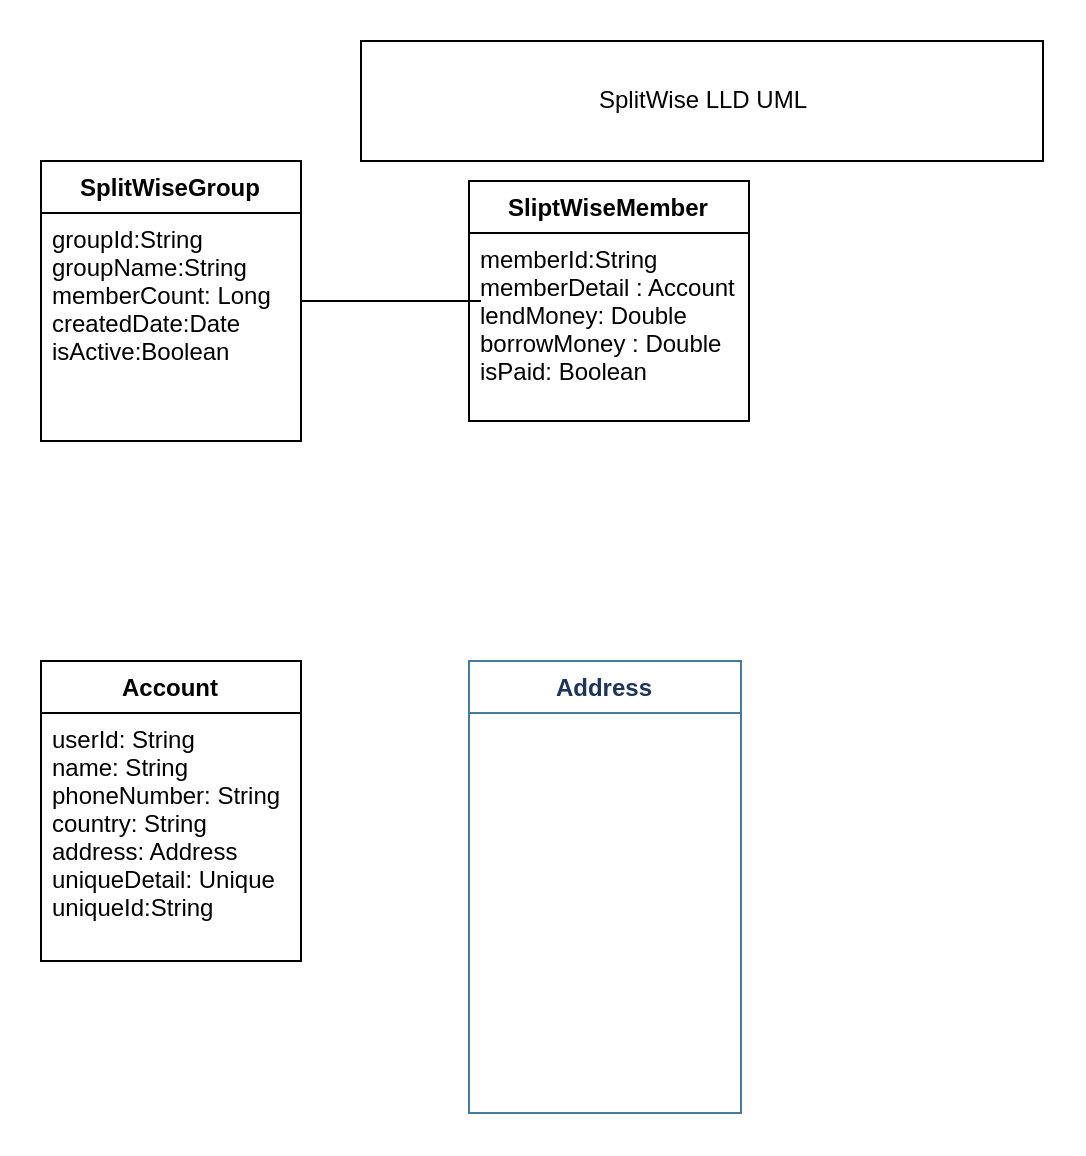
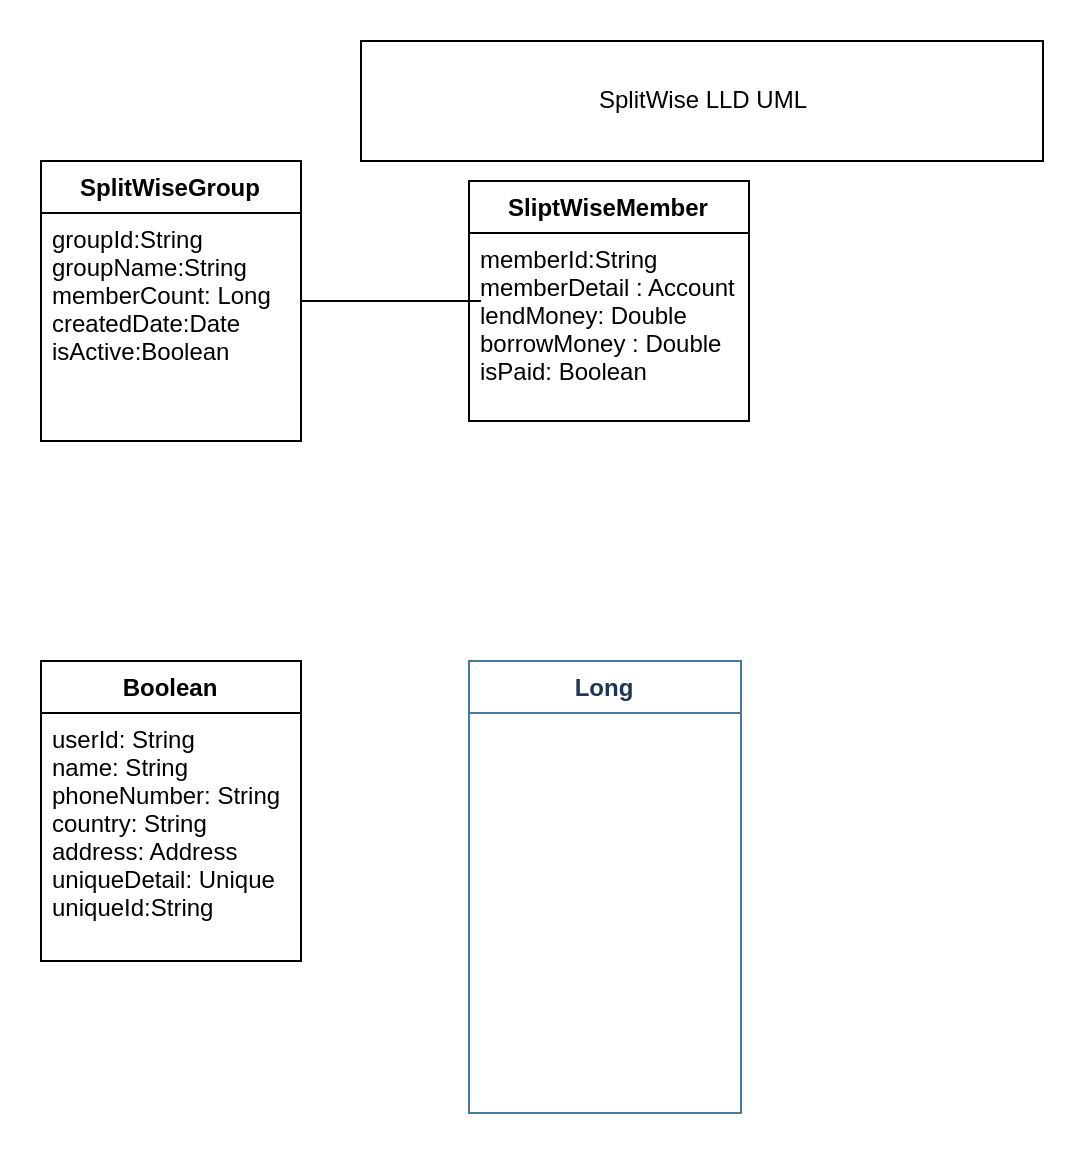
node "Account": label "Account" -> "Boolean"
node "Address": label "Address" -> "Long"
